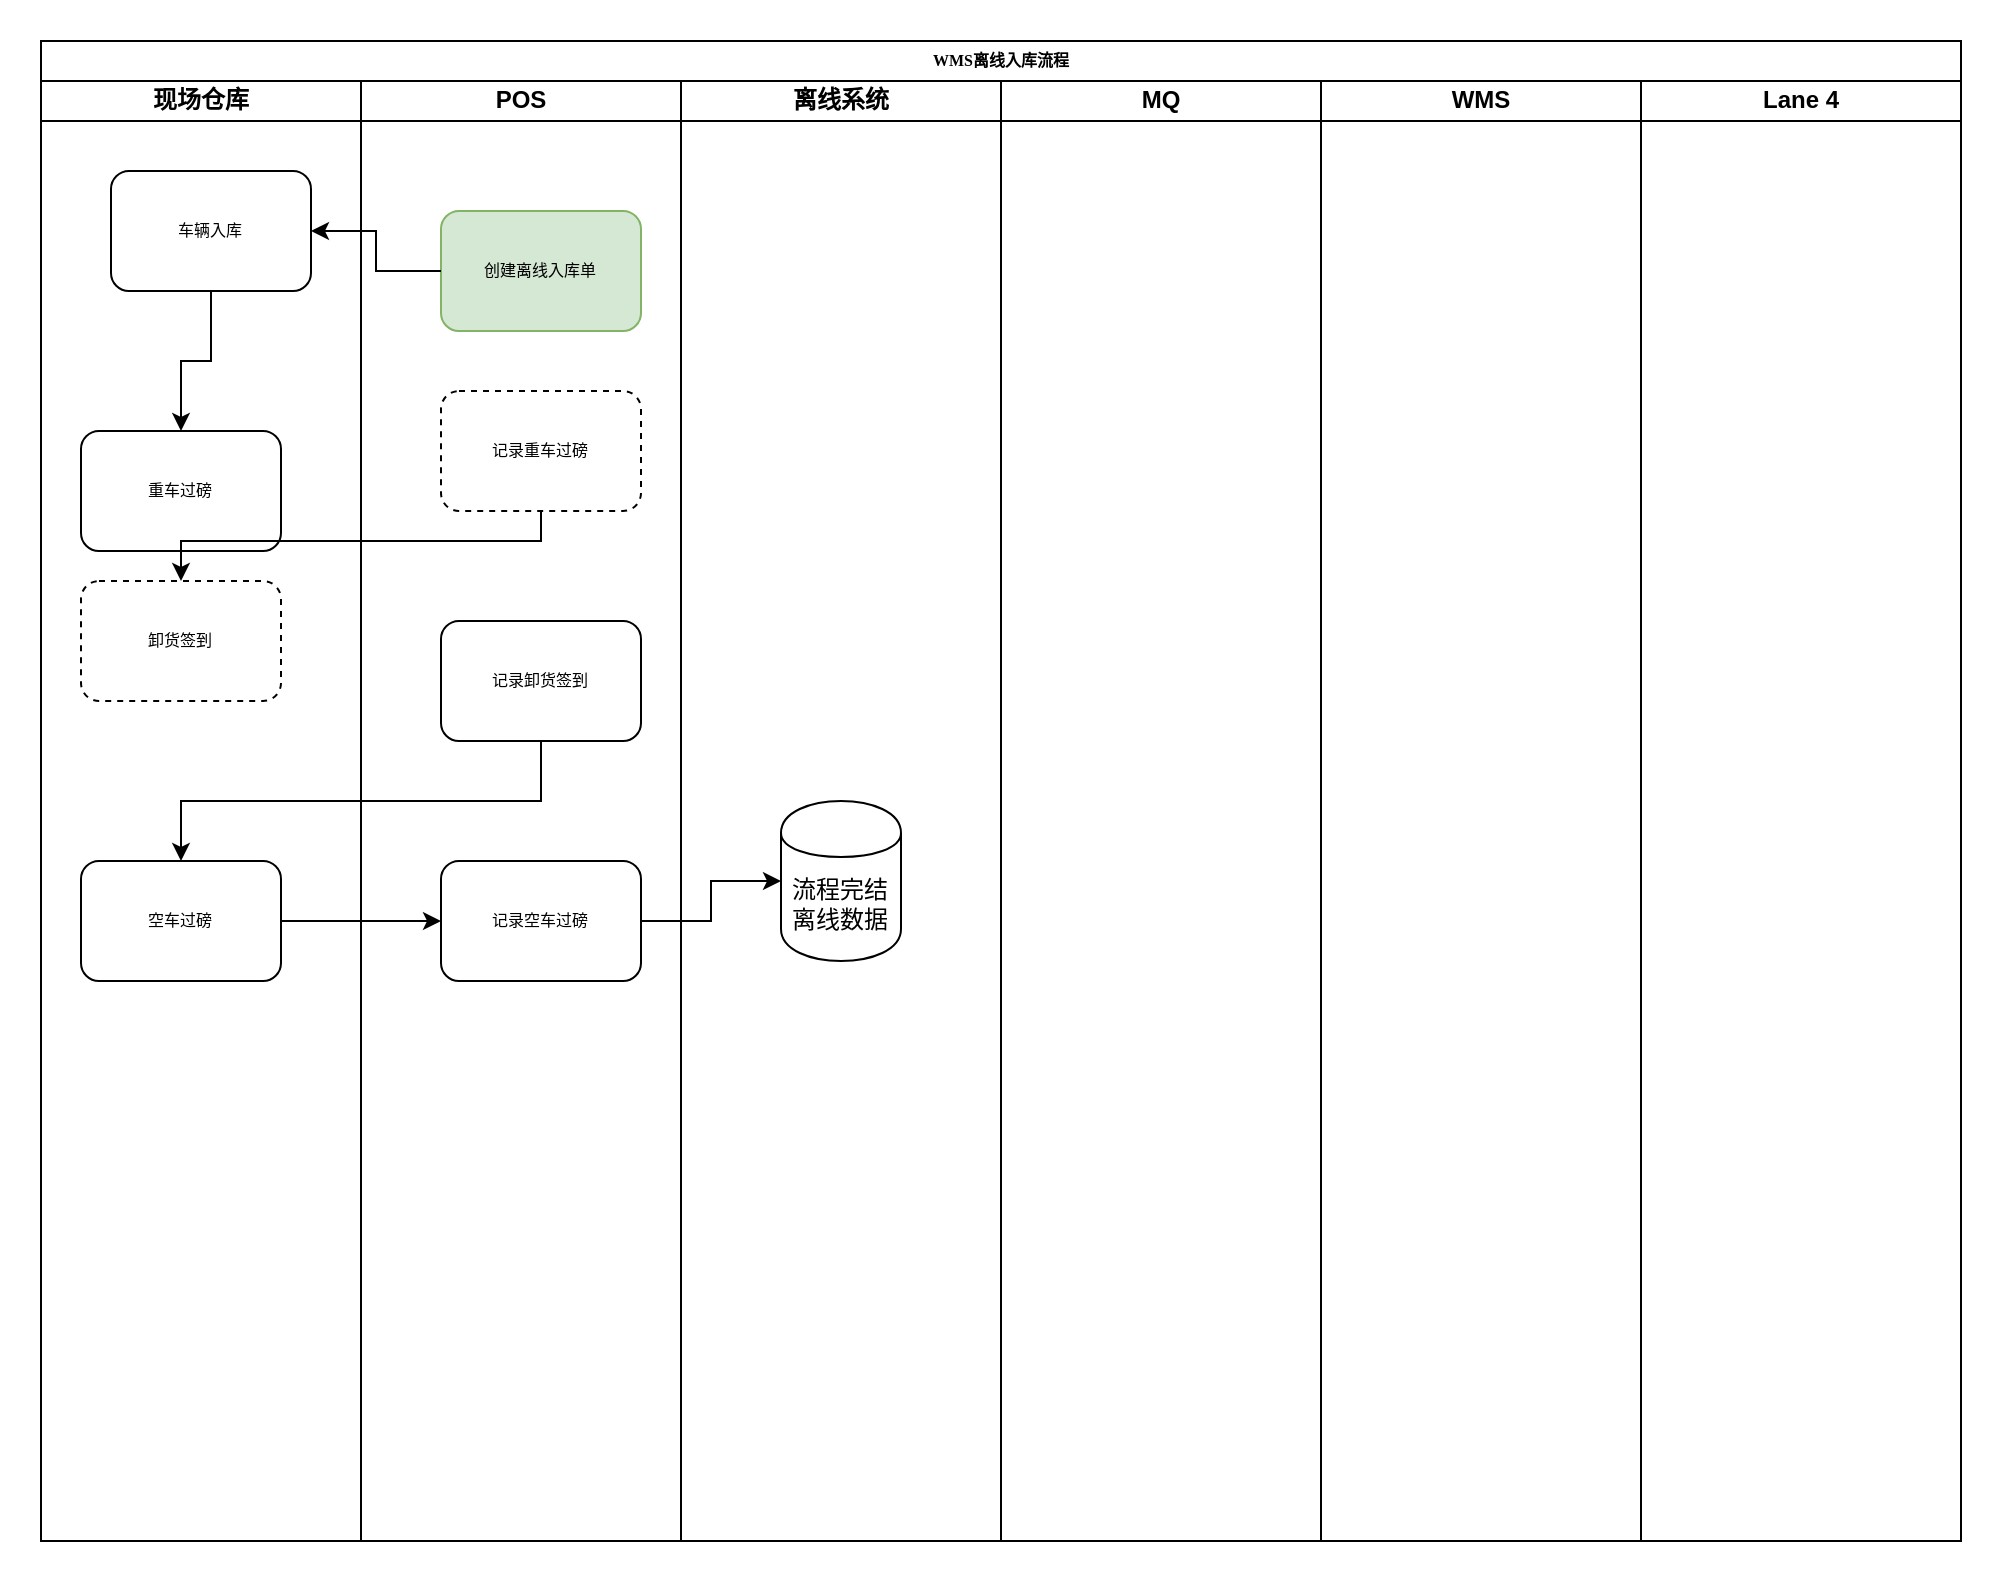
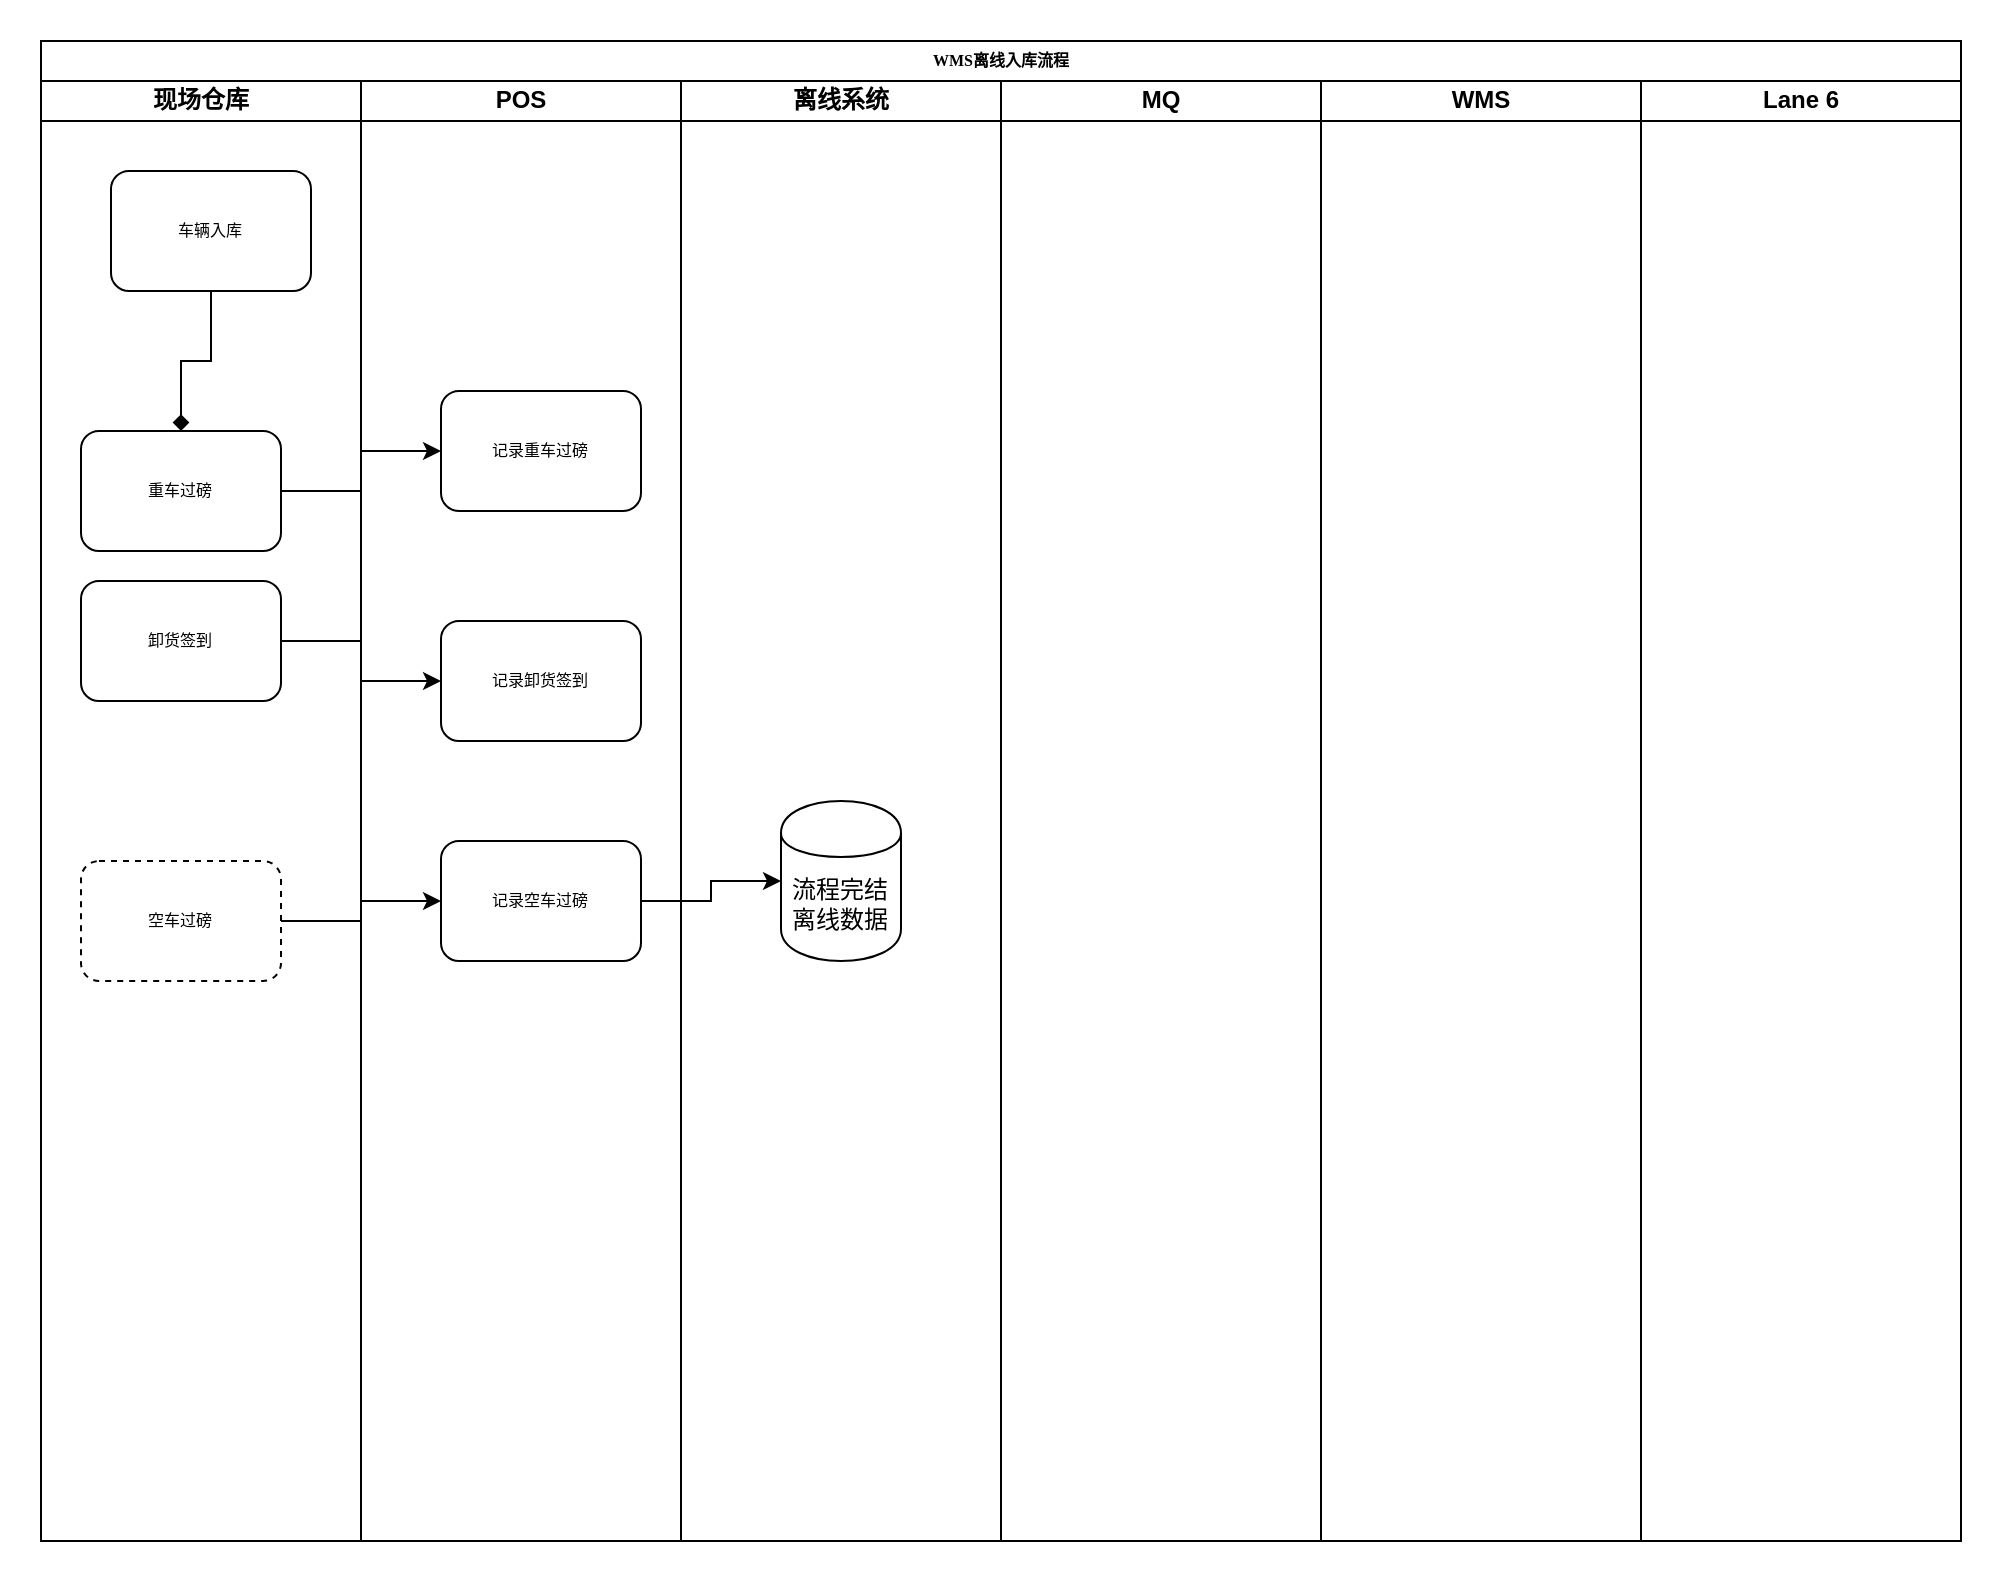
node "Lane 4": label "Lane 4" -> "Lane 6"
edge "创建离线入库单" -> "车辆入库": removed
node "创建离线入库单": removed
edge "车辆入库" -> "重车过磅": arrowhead classic -> diamond
node "记录重车过磅": style dashed -> solid
edge "重车过磅" -> "记录重车过磅": added
edge "记录重车过磅" -> "卸货签到": removed
node "卸货签到": style dashed -> solid
edge "卸货签到" -> "记录卸货签到": added
edge "记录卸货签到" -> "空车过磅": removed
node "空车过磅": style solid -> dashed
node "记录空车过磅": moved (541, 921) -> (541, 901)
